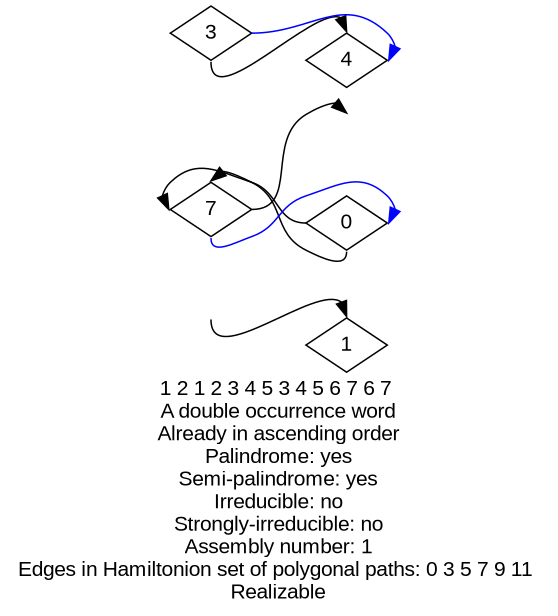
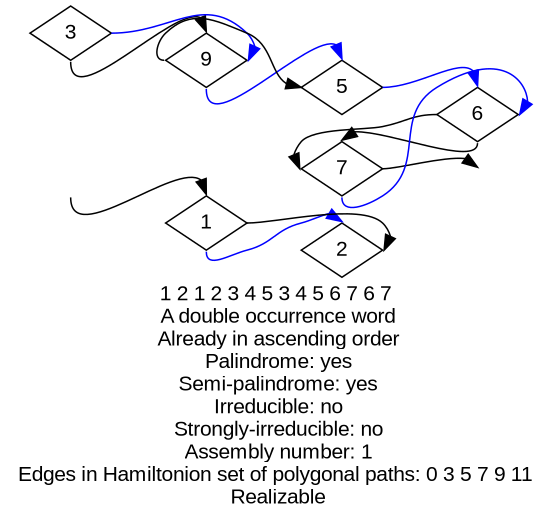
node "4": label "4" -> "9"
node "5": added
node "0": label "0" -> "6"
node "2": added
